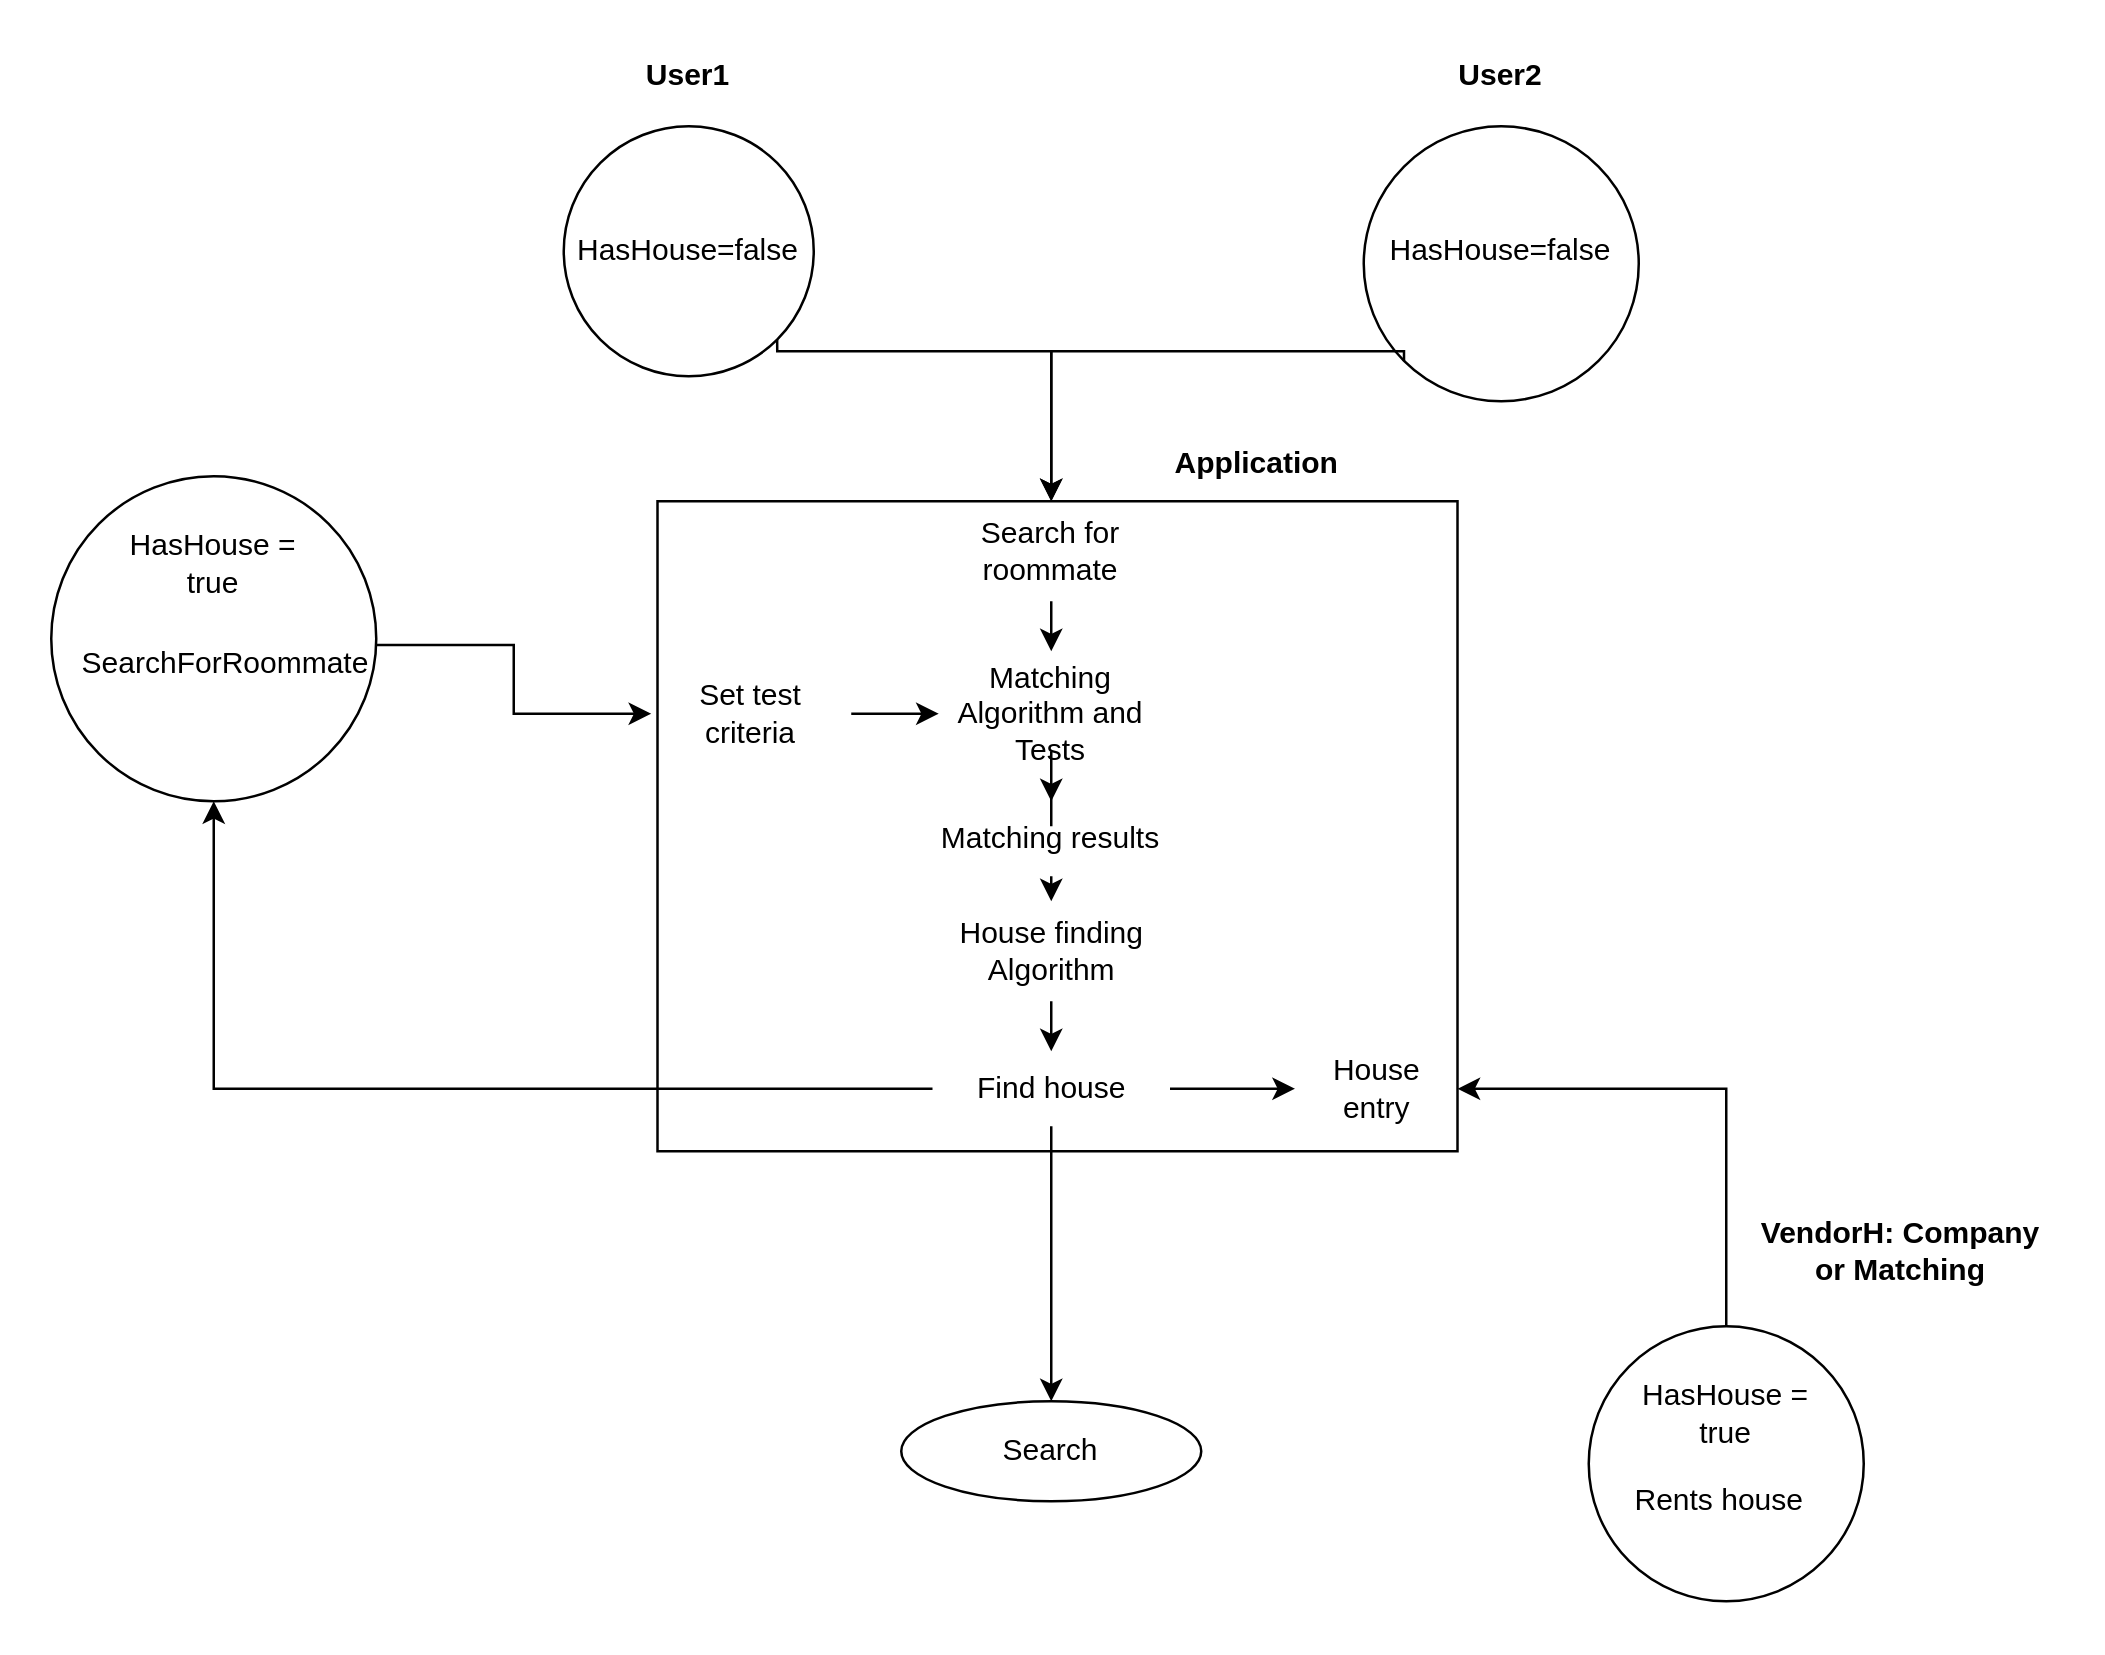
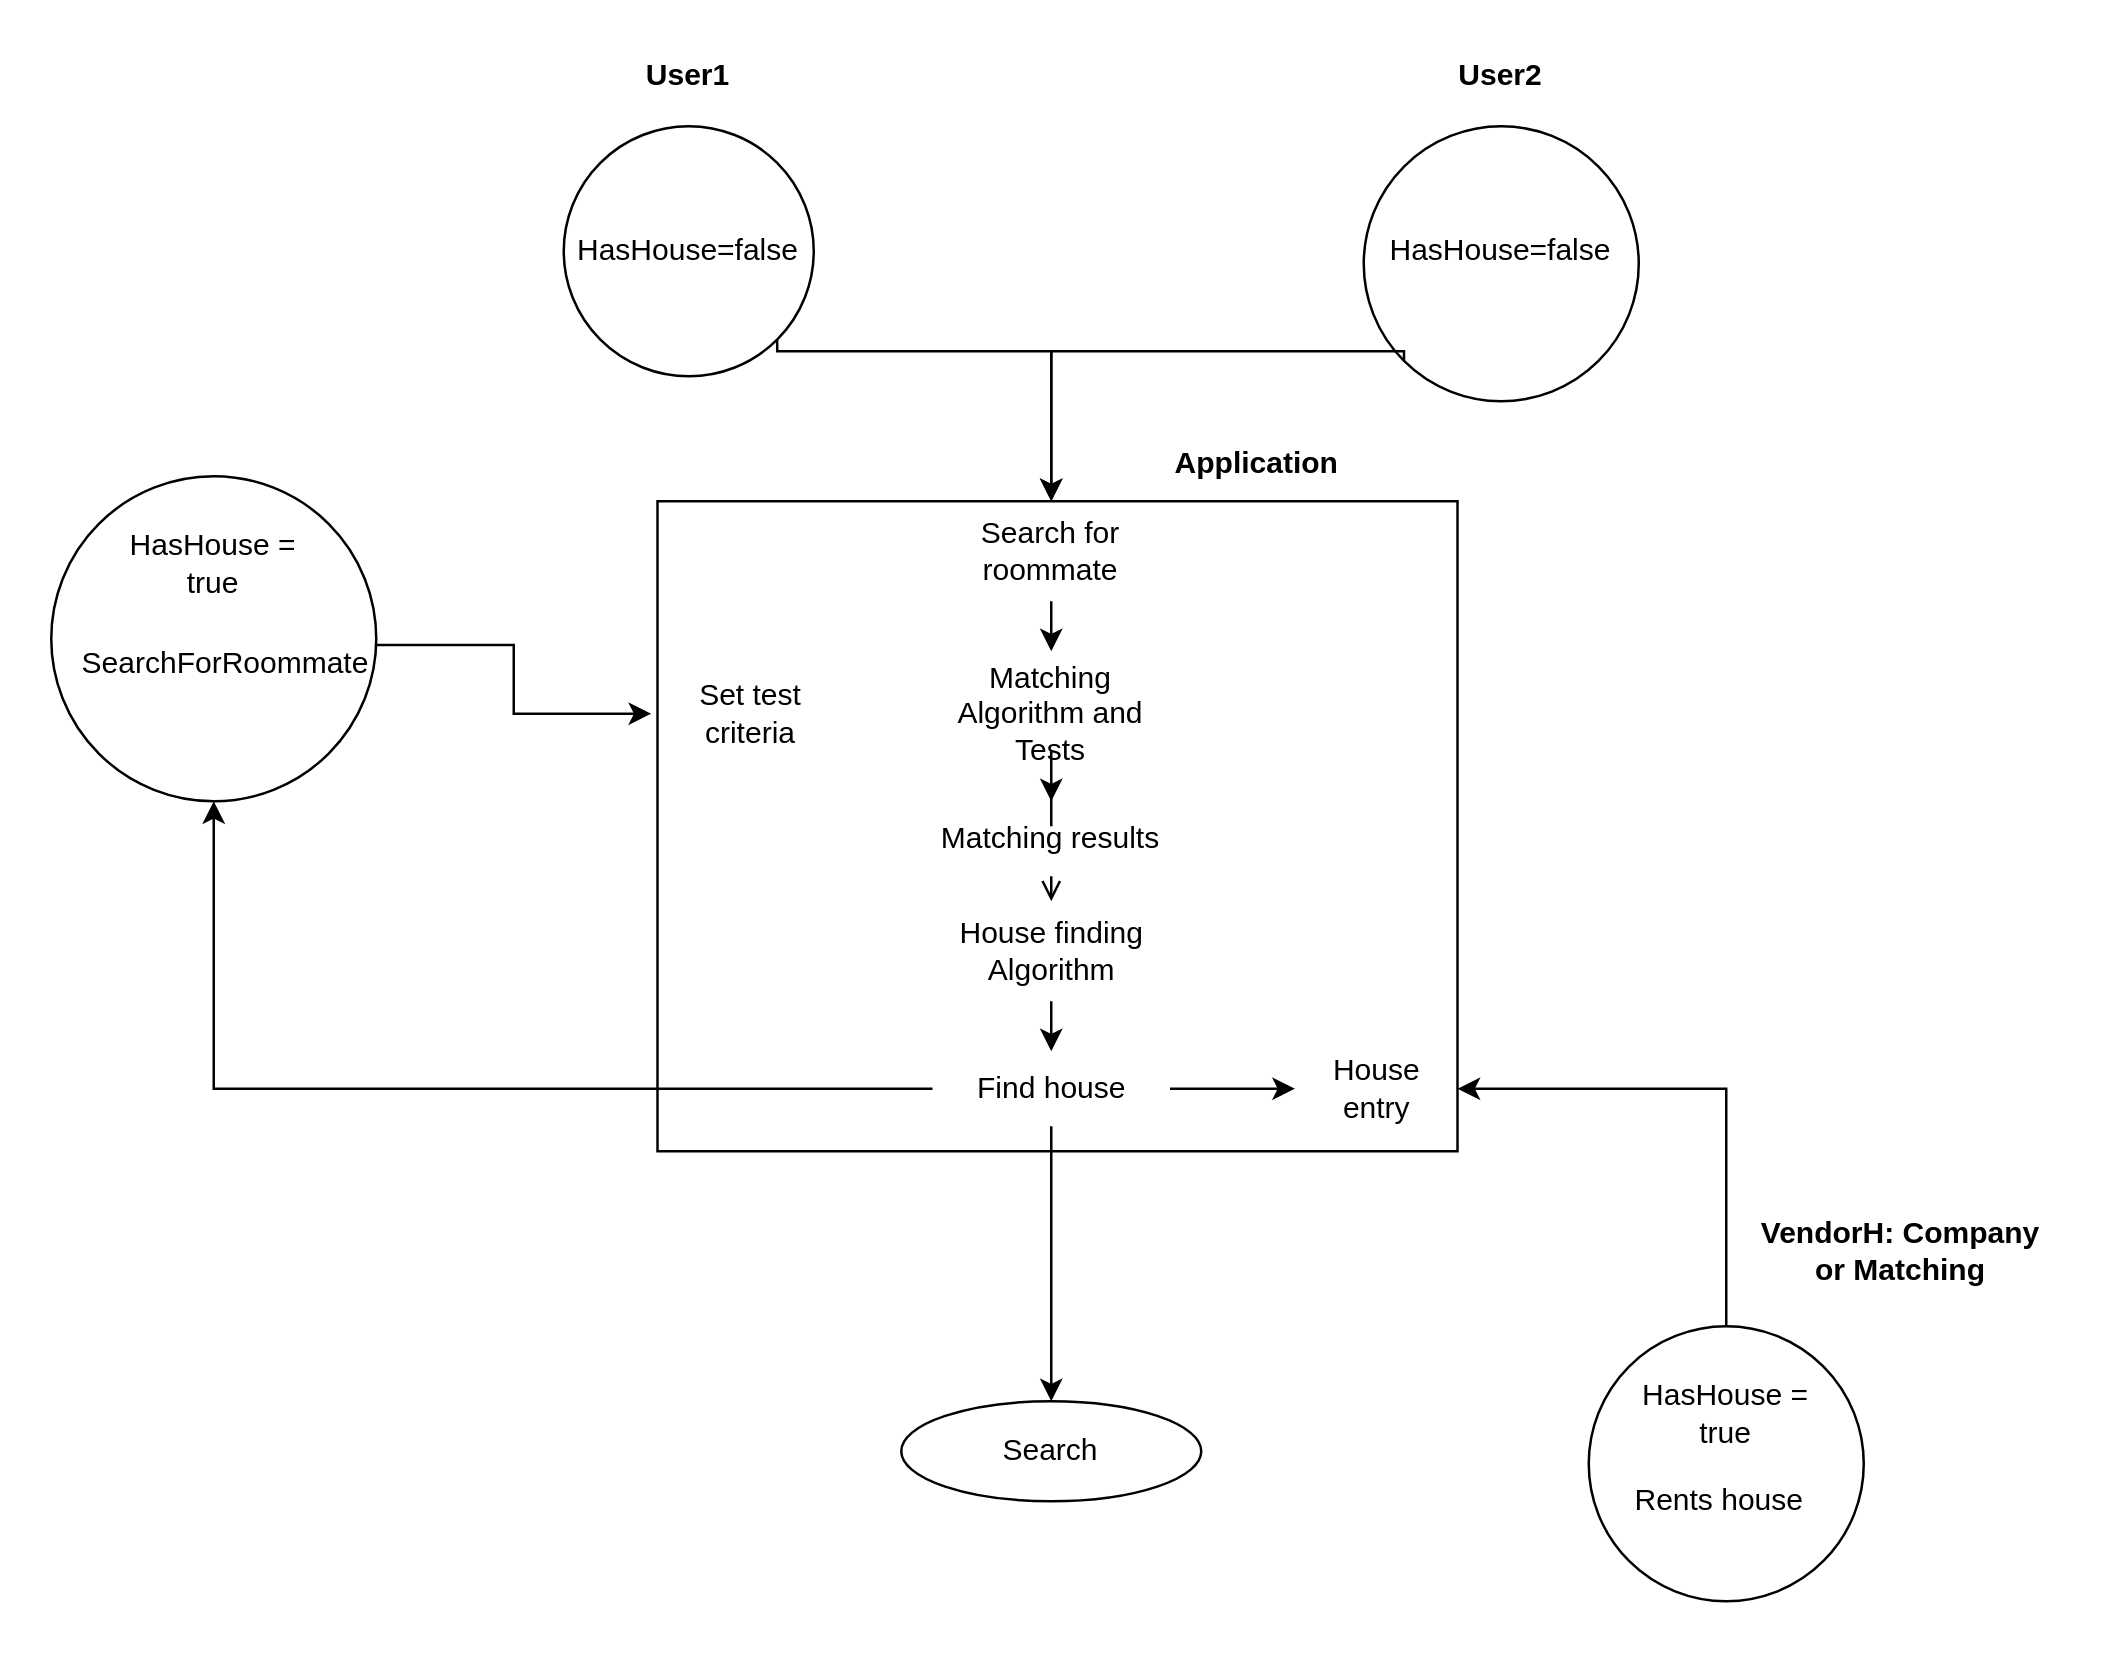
edge "Set test criteria" -> "Matching Algorithm and Tests": removed
edge "Matching results" -> "House finding Algorithm": arrowhead classic -> open
